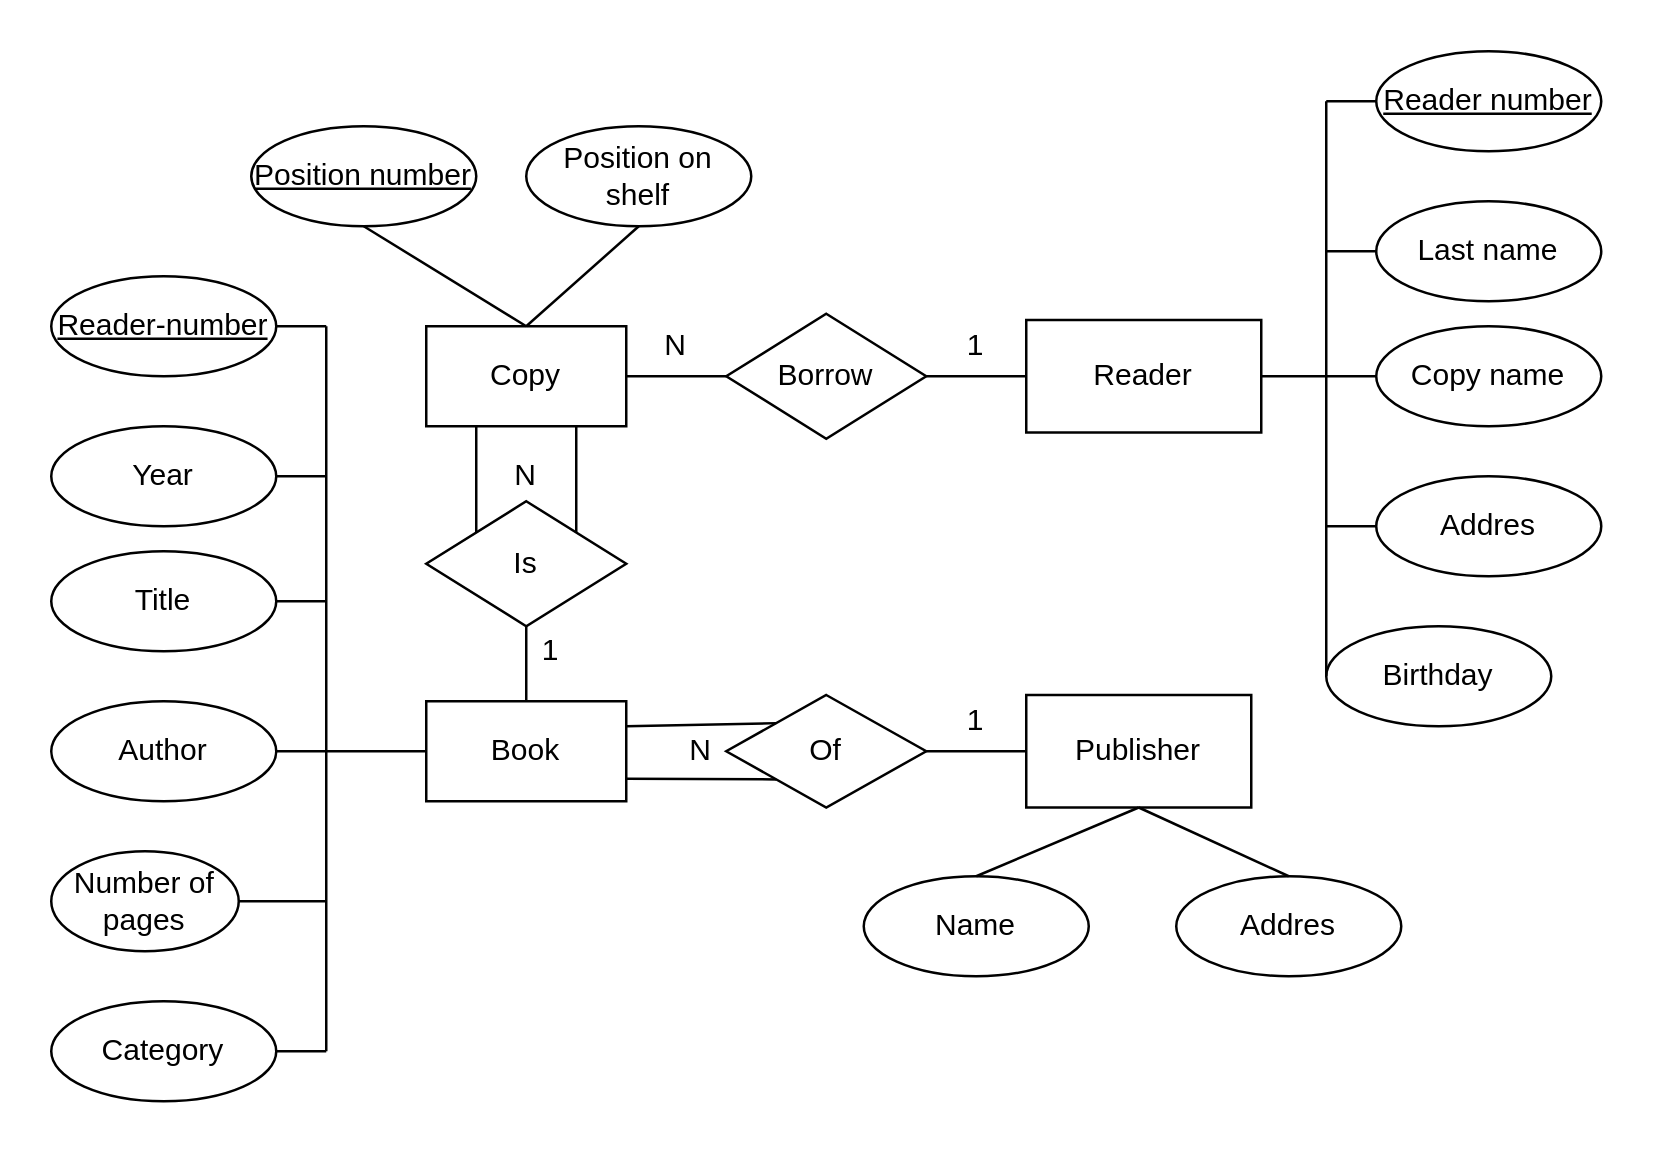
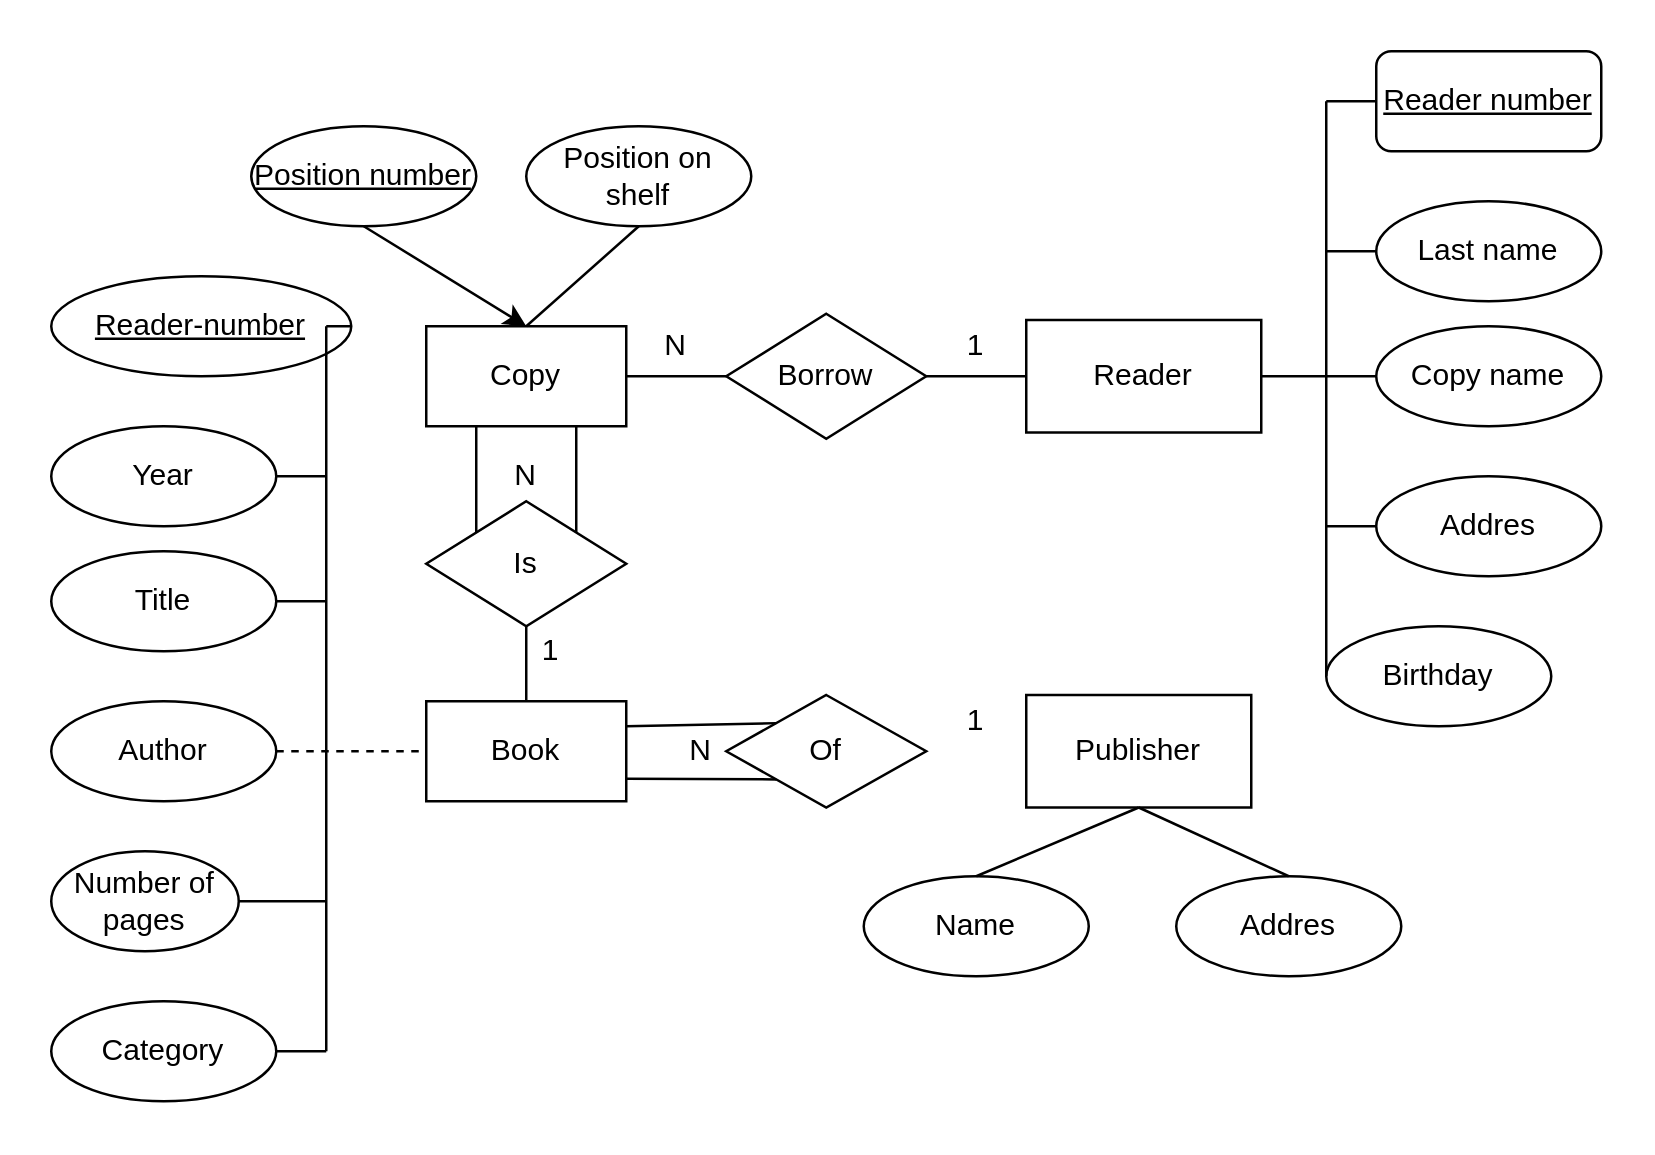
node "Reader number": shape ellipse -> rounded rectangle
edge "Position number" -- "Copy": arrowhead none -> classic
node "Reader-number": size 225x100 -> 300x100
edge "Author" -- "Book": style solid -> dashed
edge "Of" -- "Publisher": removed
